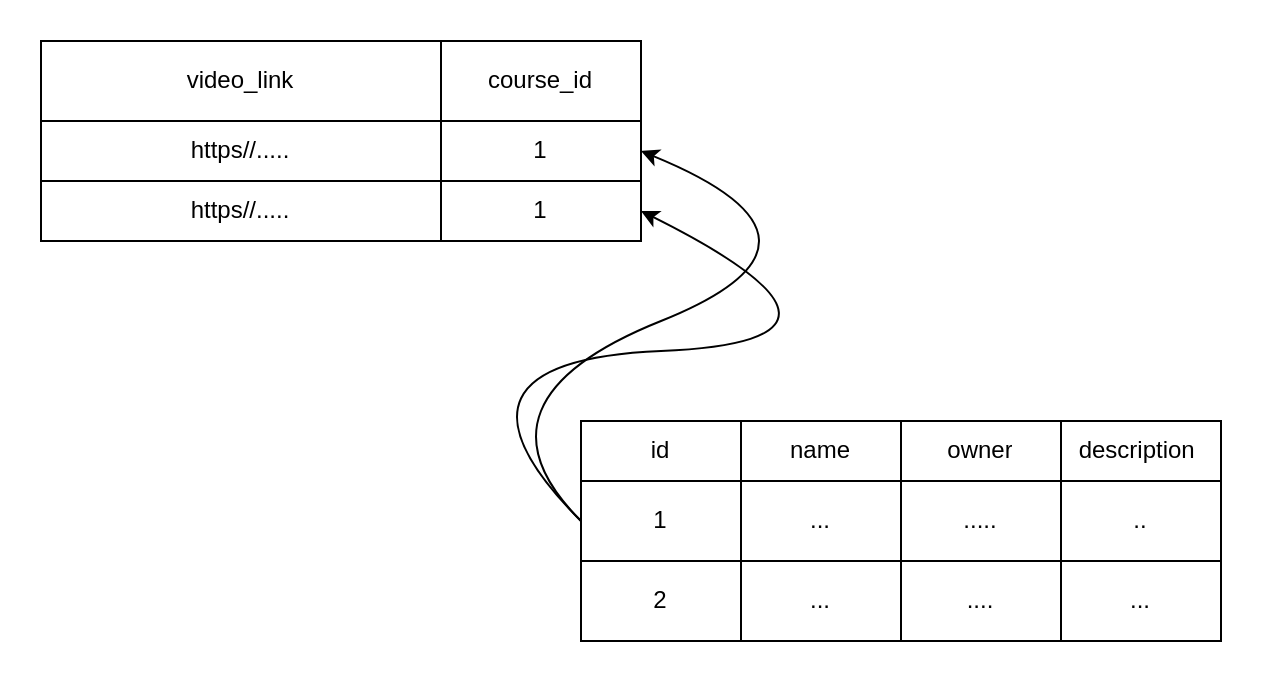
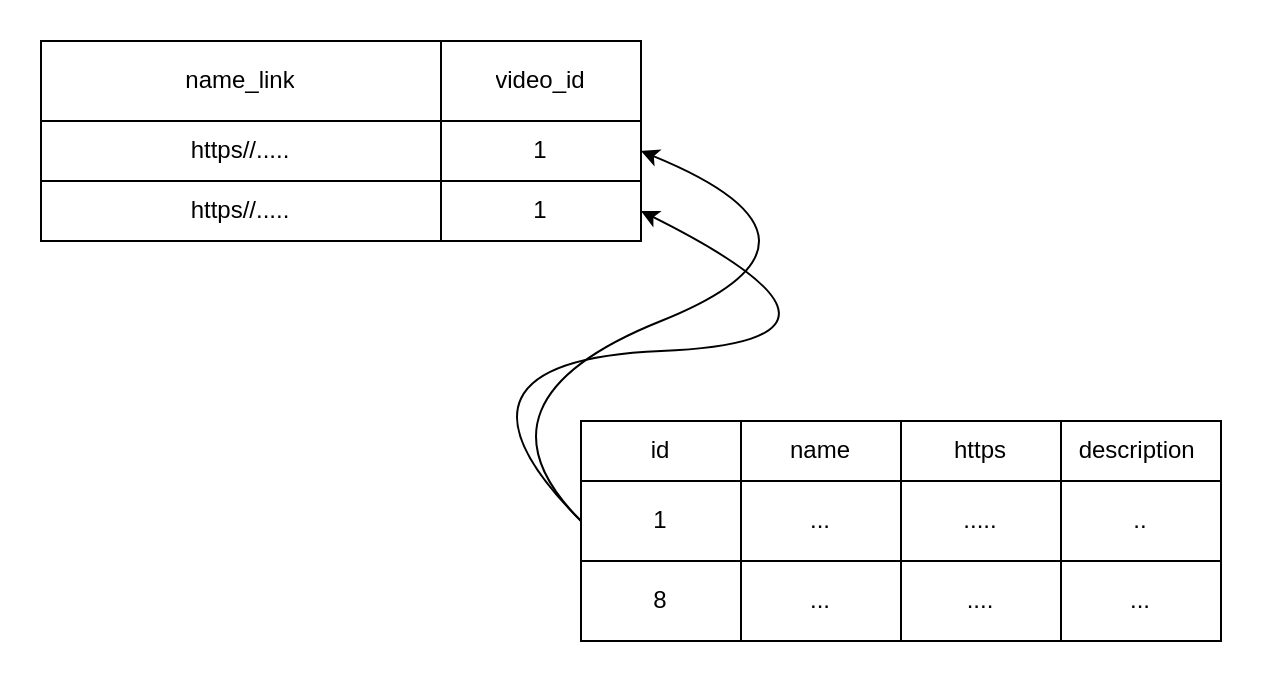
node "video_link": label "video_link" -> "name_link"
node "course_id": label "course_id" -> "video_id"
node "owner": label "owner" -> "https"
node "2": label "2" -> "8"
